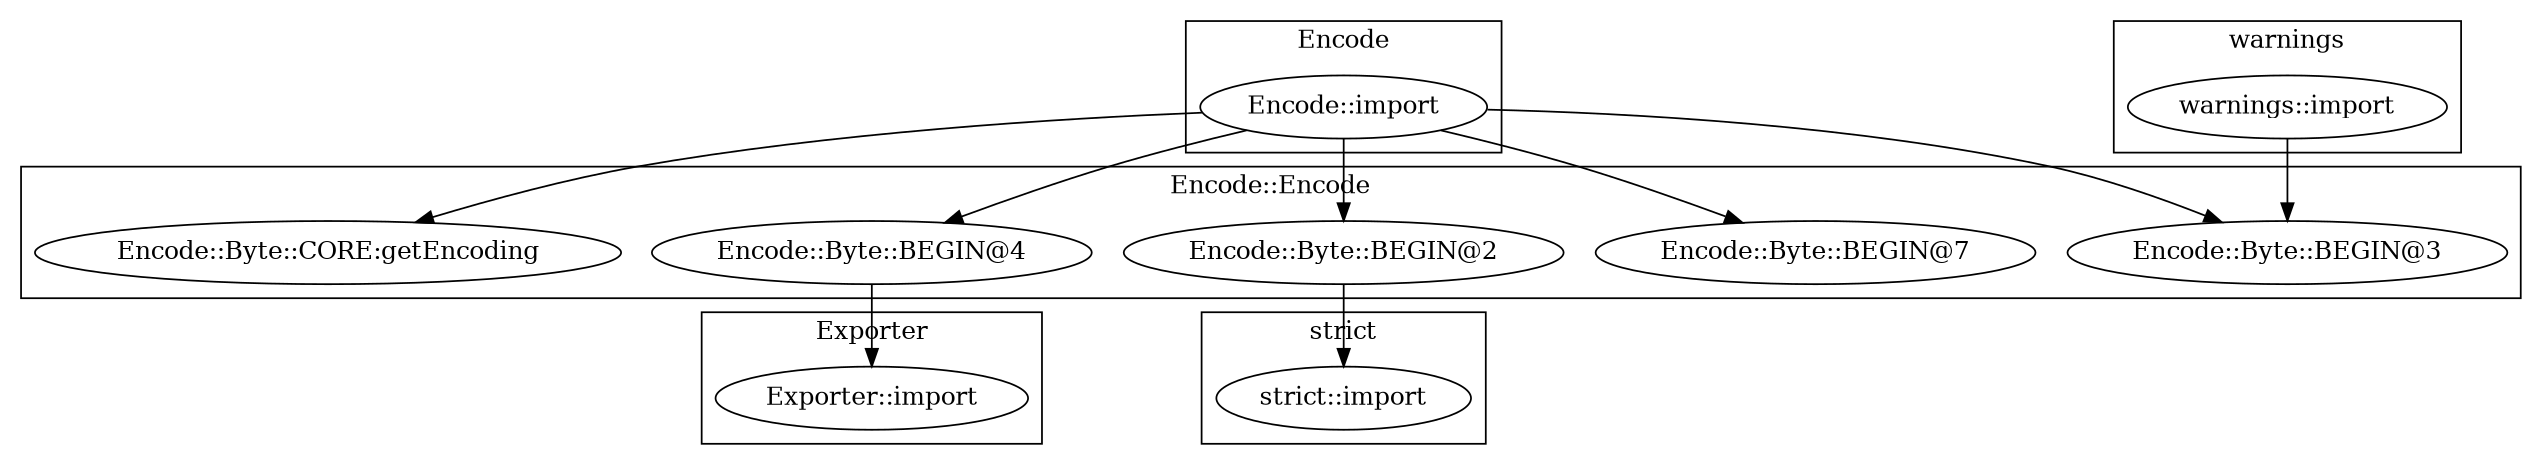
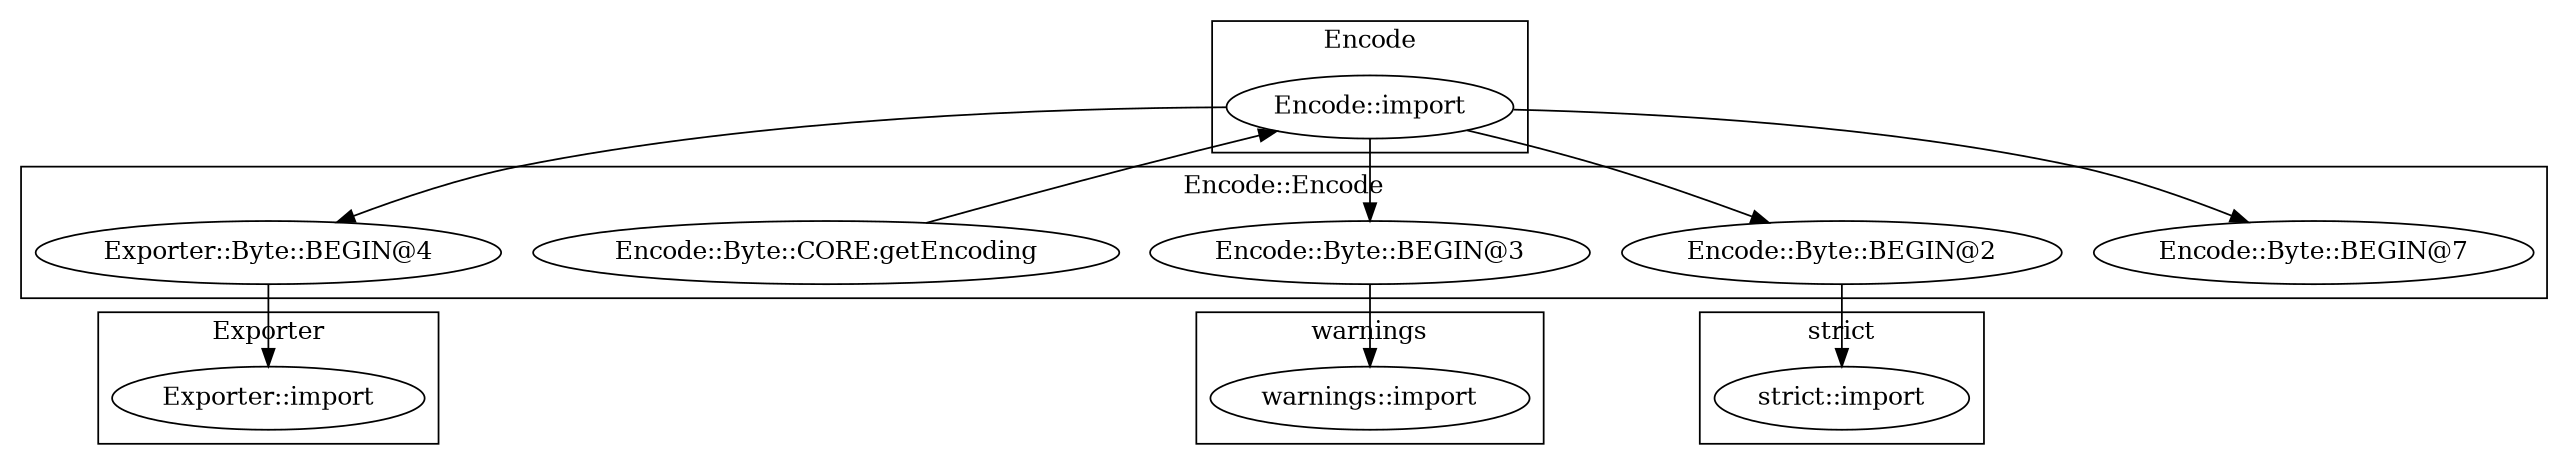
edge "Encode::import" -> "Encode::Byte::CORE:getEncoding": reversed
edge "warnings::import" -> "Encode::Byte::BEGIN@3": reversed
node "Encode::Byte::BEGIN@4": label "Encode::Byte::BEGIN@4" -> "Exporter::Byte::BEGIN@4"
